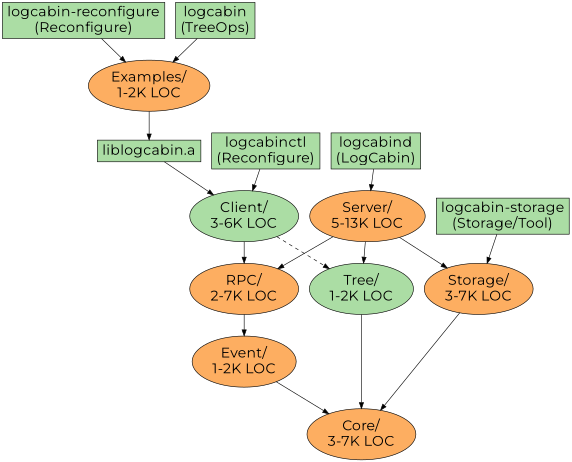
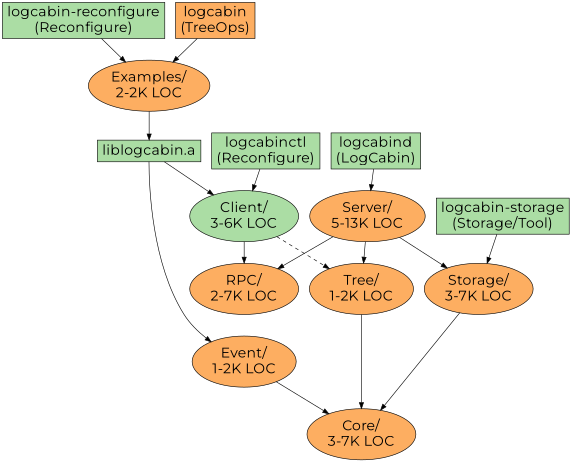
node "logcabin (TreeOps)": fillcolor #abdda4 -> #fdae61
node "Examples/ 1-2K LOC": label "Examples/ 1-2K LOC" -> "Examples/ 2-2K LOC"
node "Tree/ 1-2K LOC": fillcolor #abdda4 -> #fdae61
edge "RPC/ 2-7K LOC" -> "Event/ 1-2K LOC": now "liblogcabin.a" -> "Event/ 1-2K LOC"
